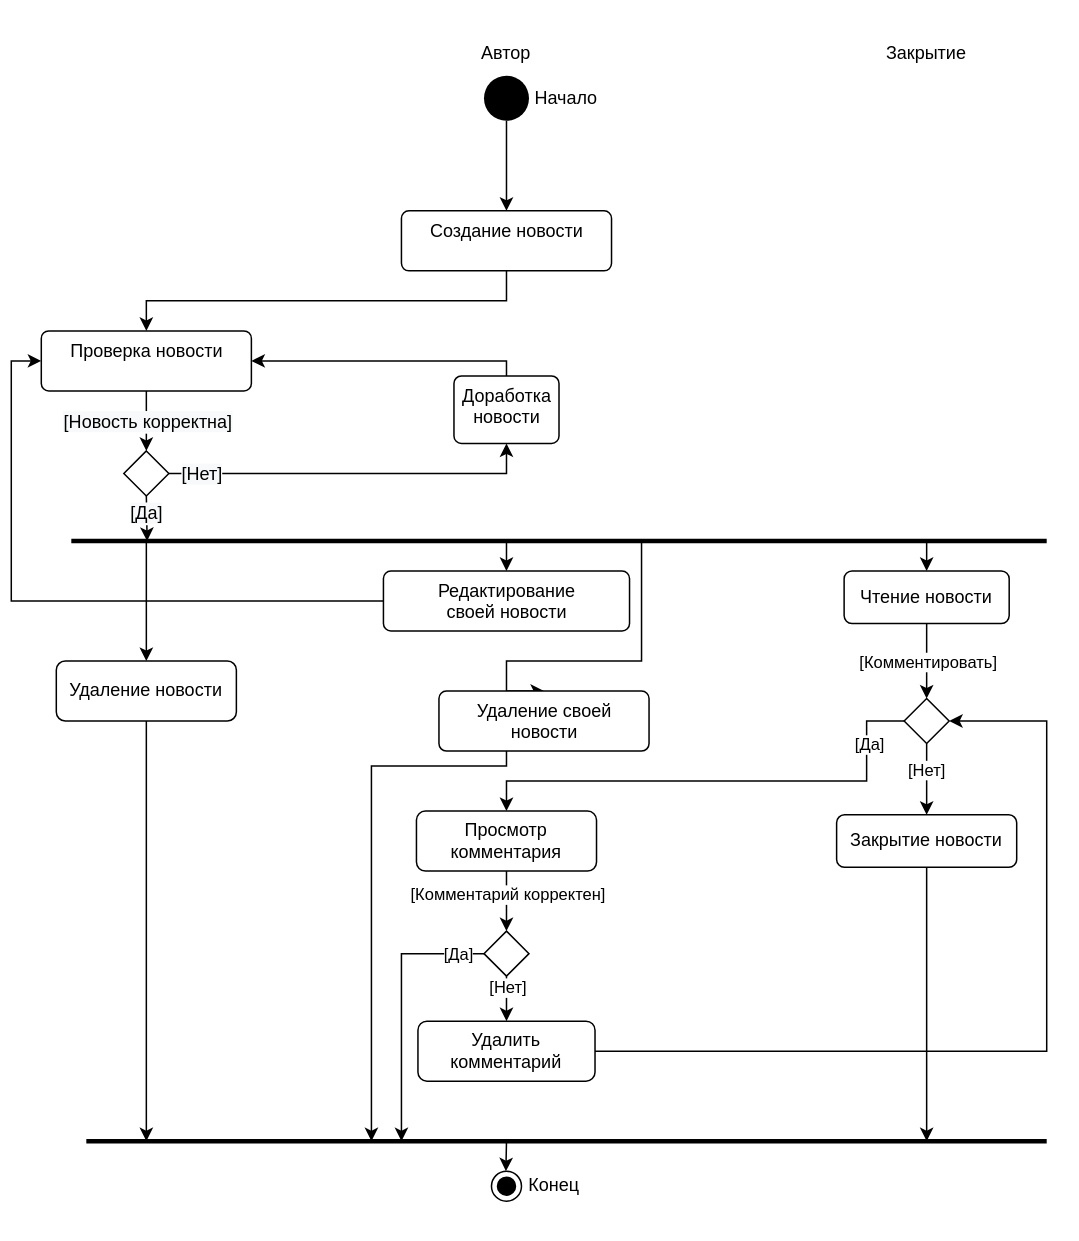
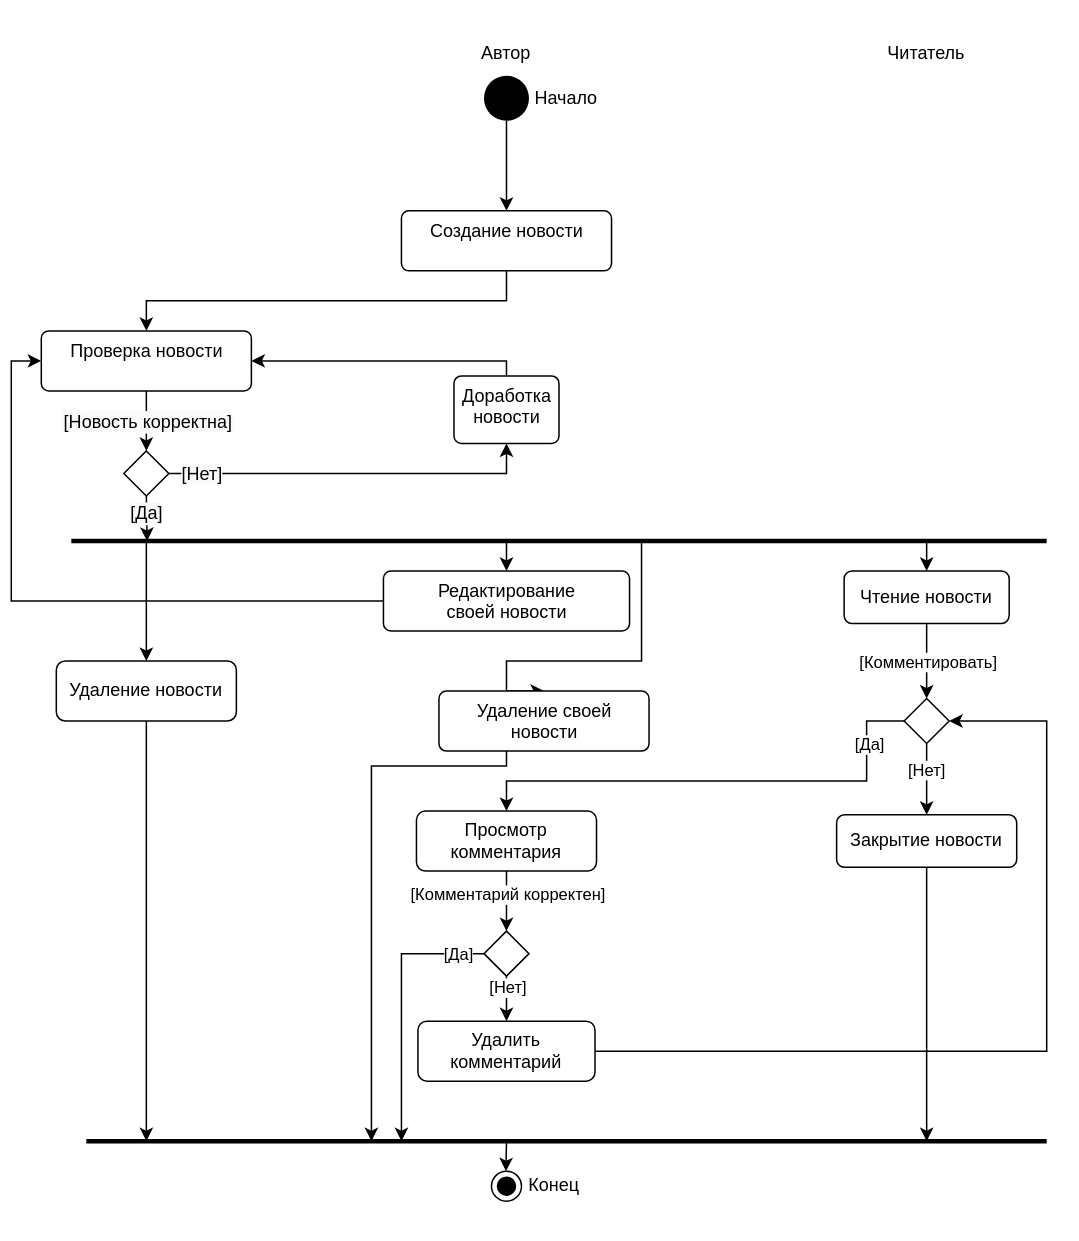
node "Закрытие": label "Закрытие" -> "Читатель"
